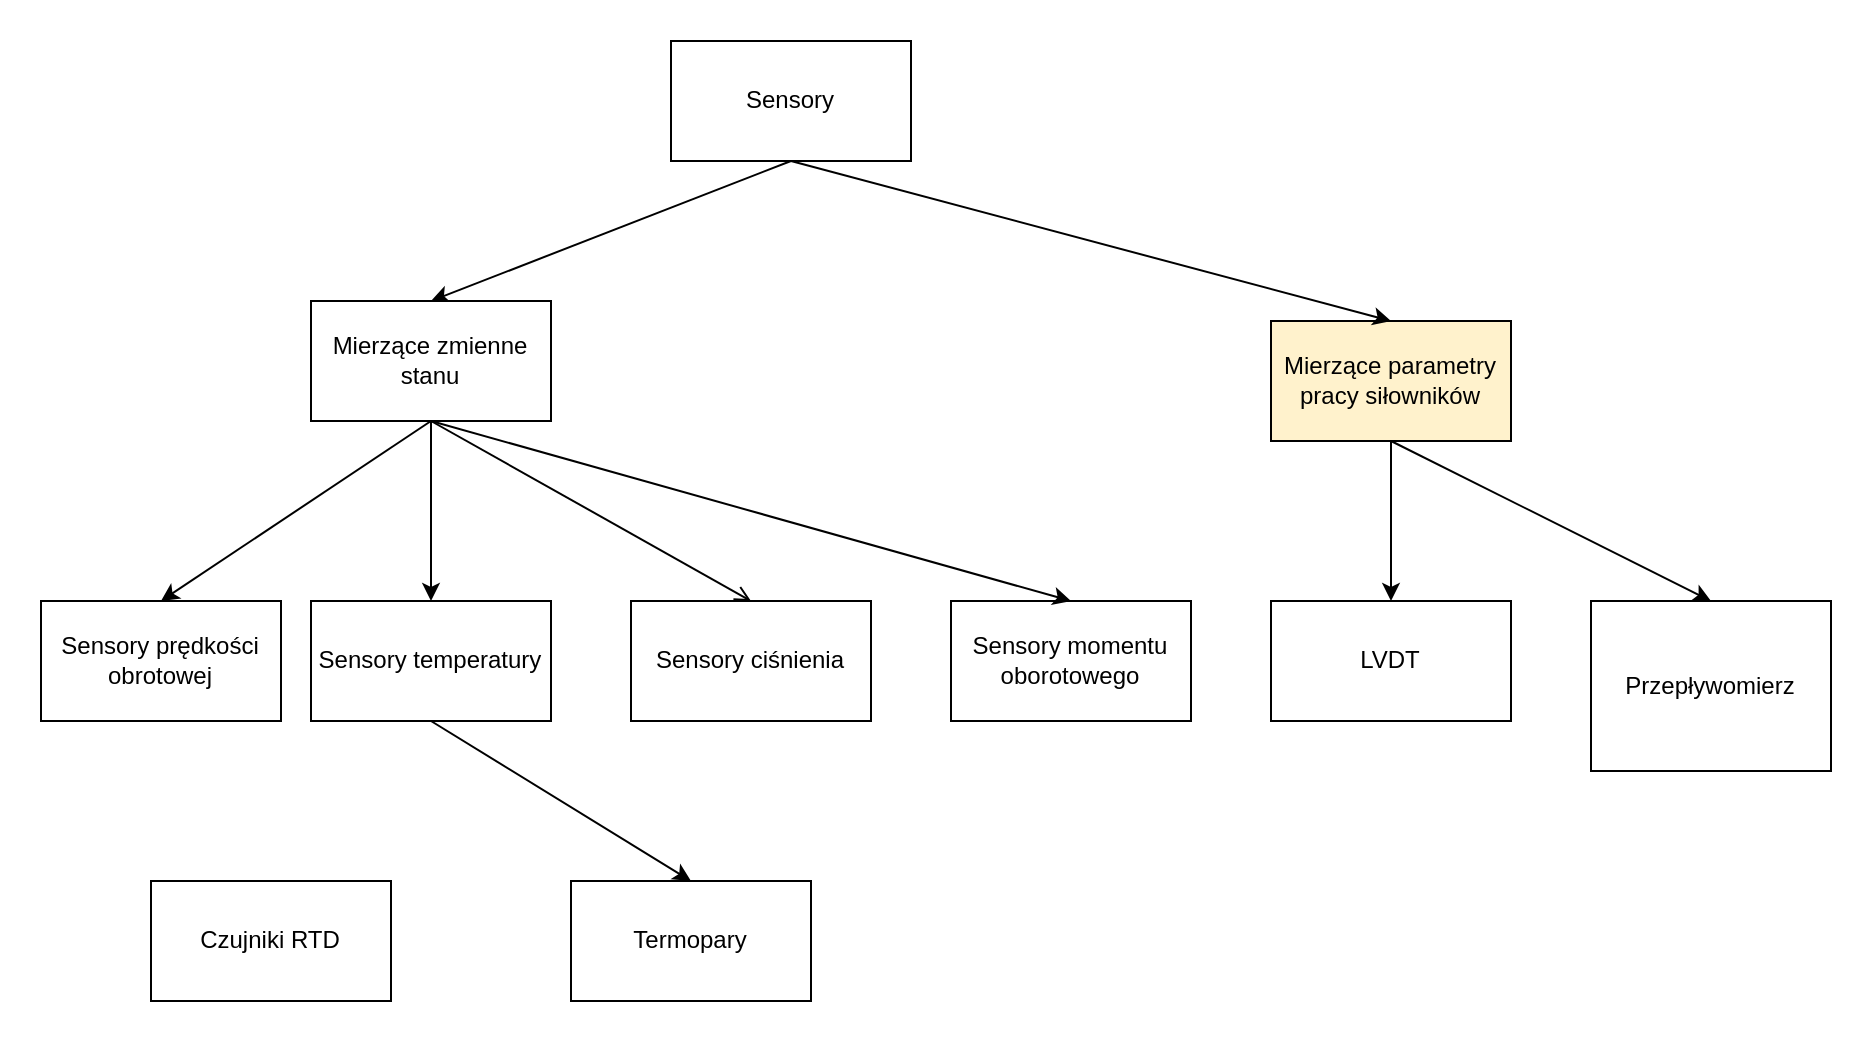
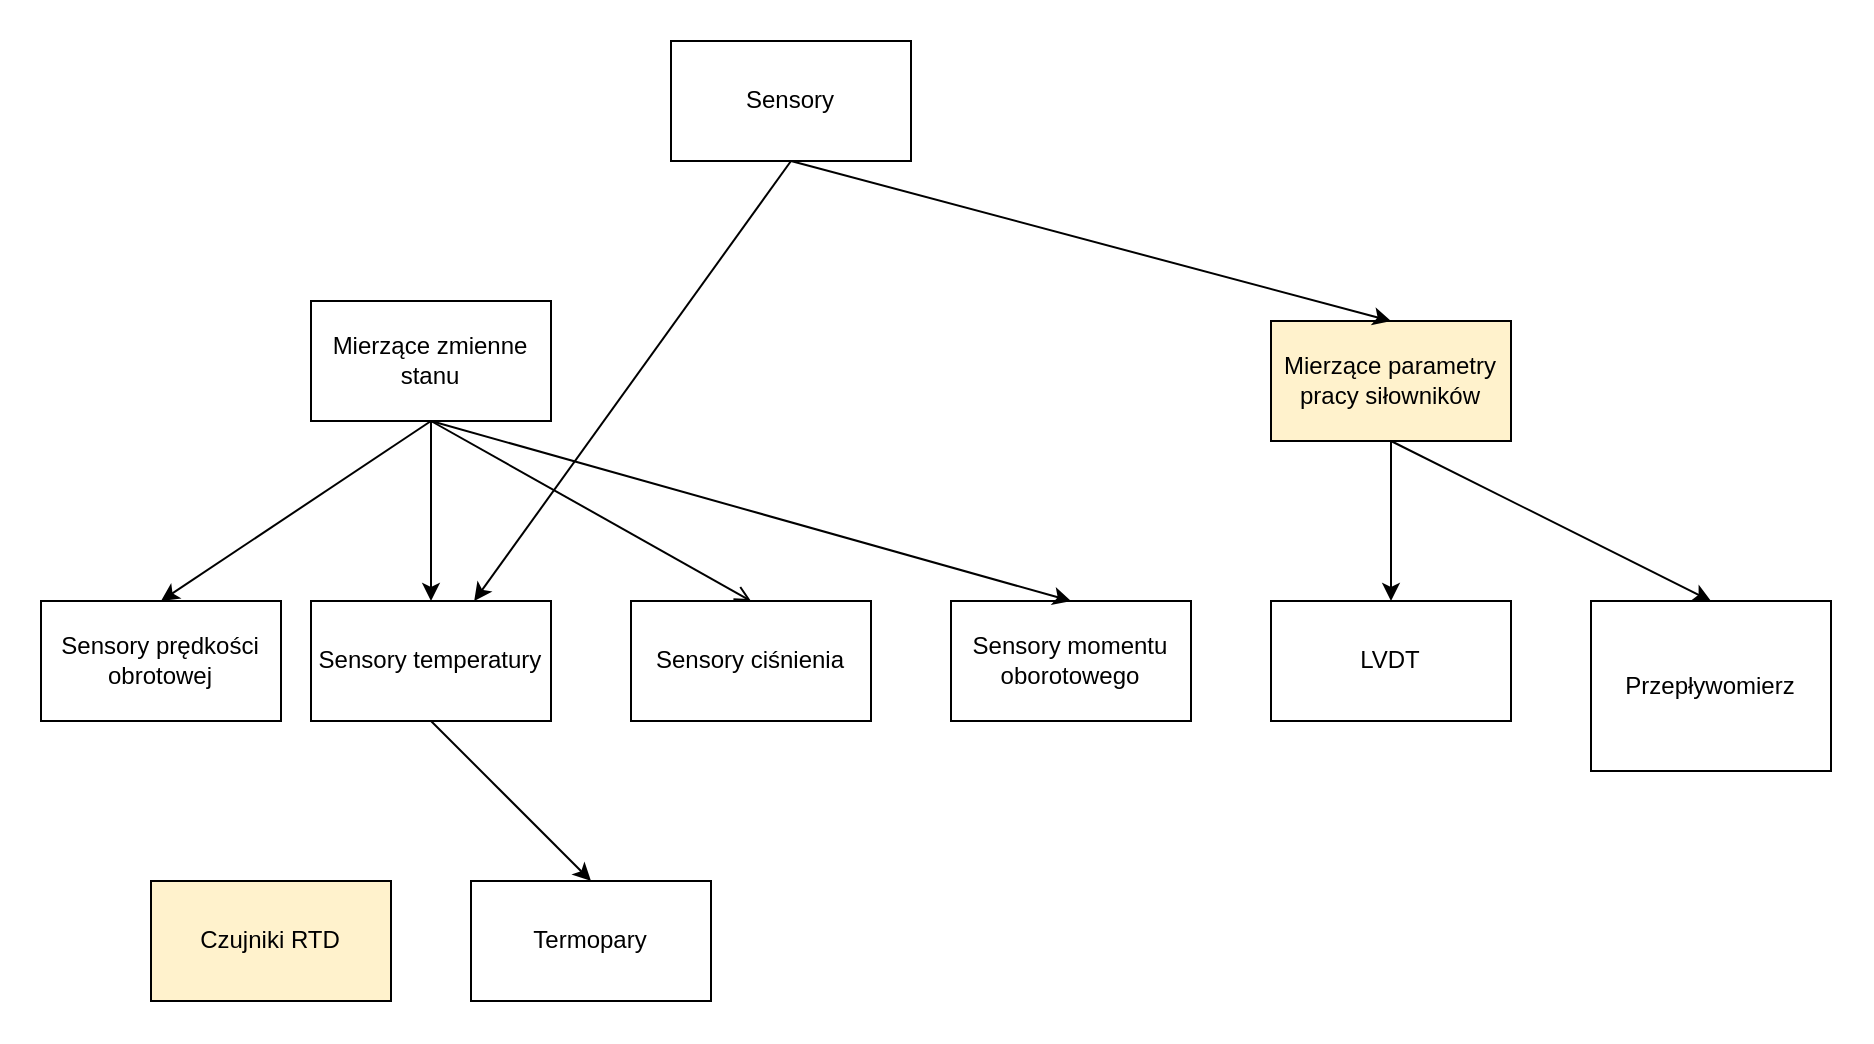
edge "Sensory" -> "Mierzące zmienne stanu": now "Sensory" -> "Sensory temperatury"
node "Czujniki RTD": fillcolor #ffffff -> #fff2cc
node "Termopary": moved (691, 941) -> (591, 941)
